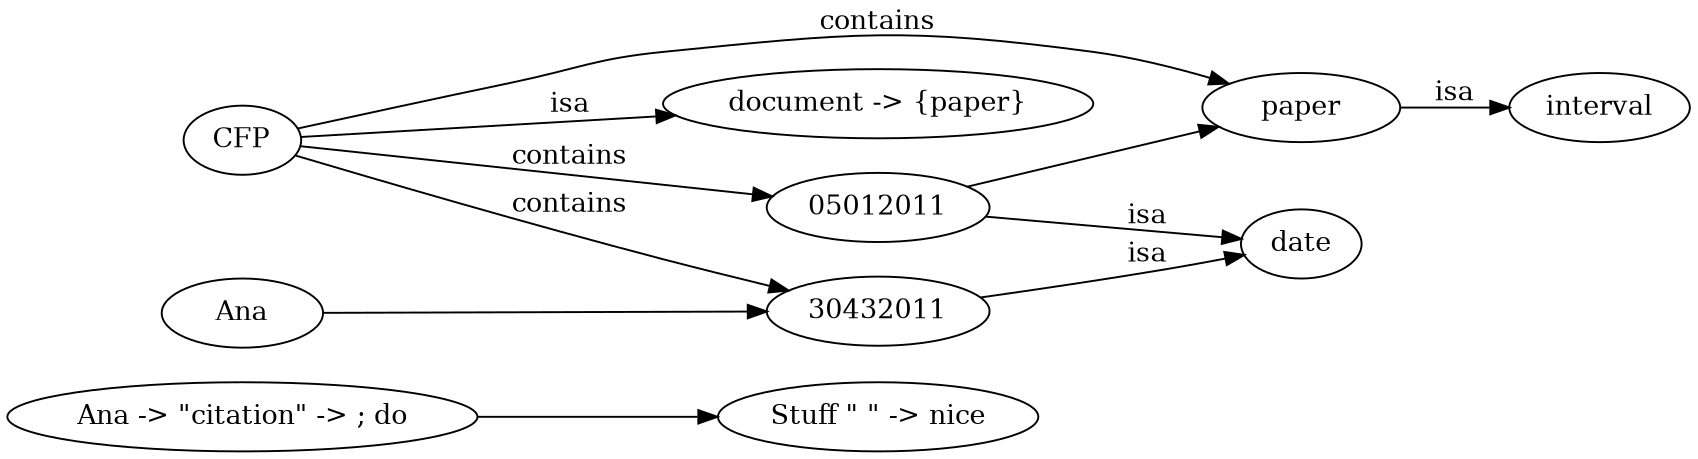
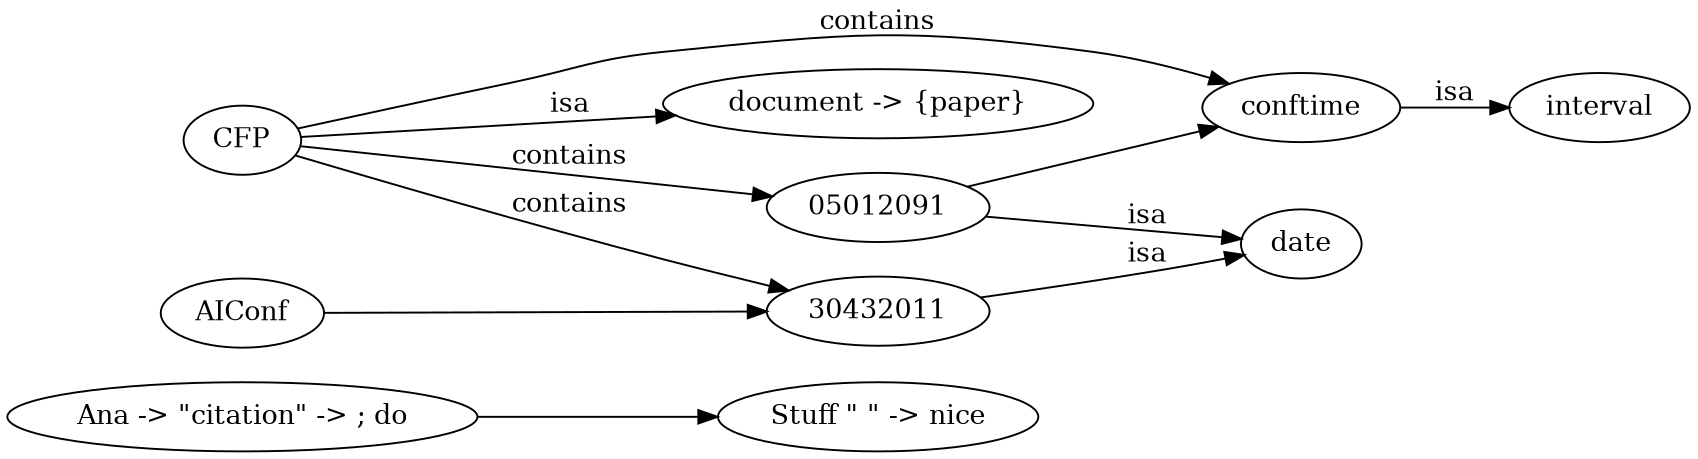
node "paper": label "paper" -> "conftime"
node "05012011": label "05012011" -> "05012091"
node "Ana": label "Ana" -> "AIConf"
